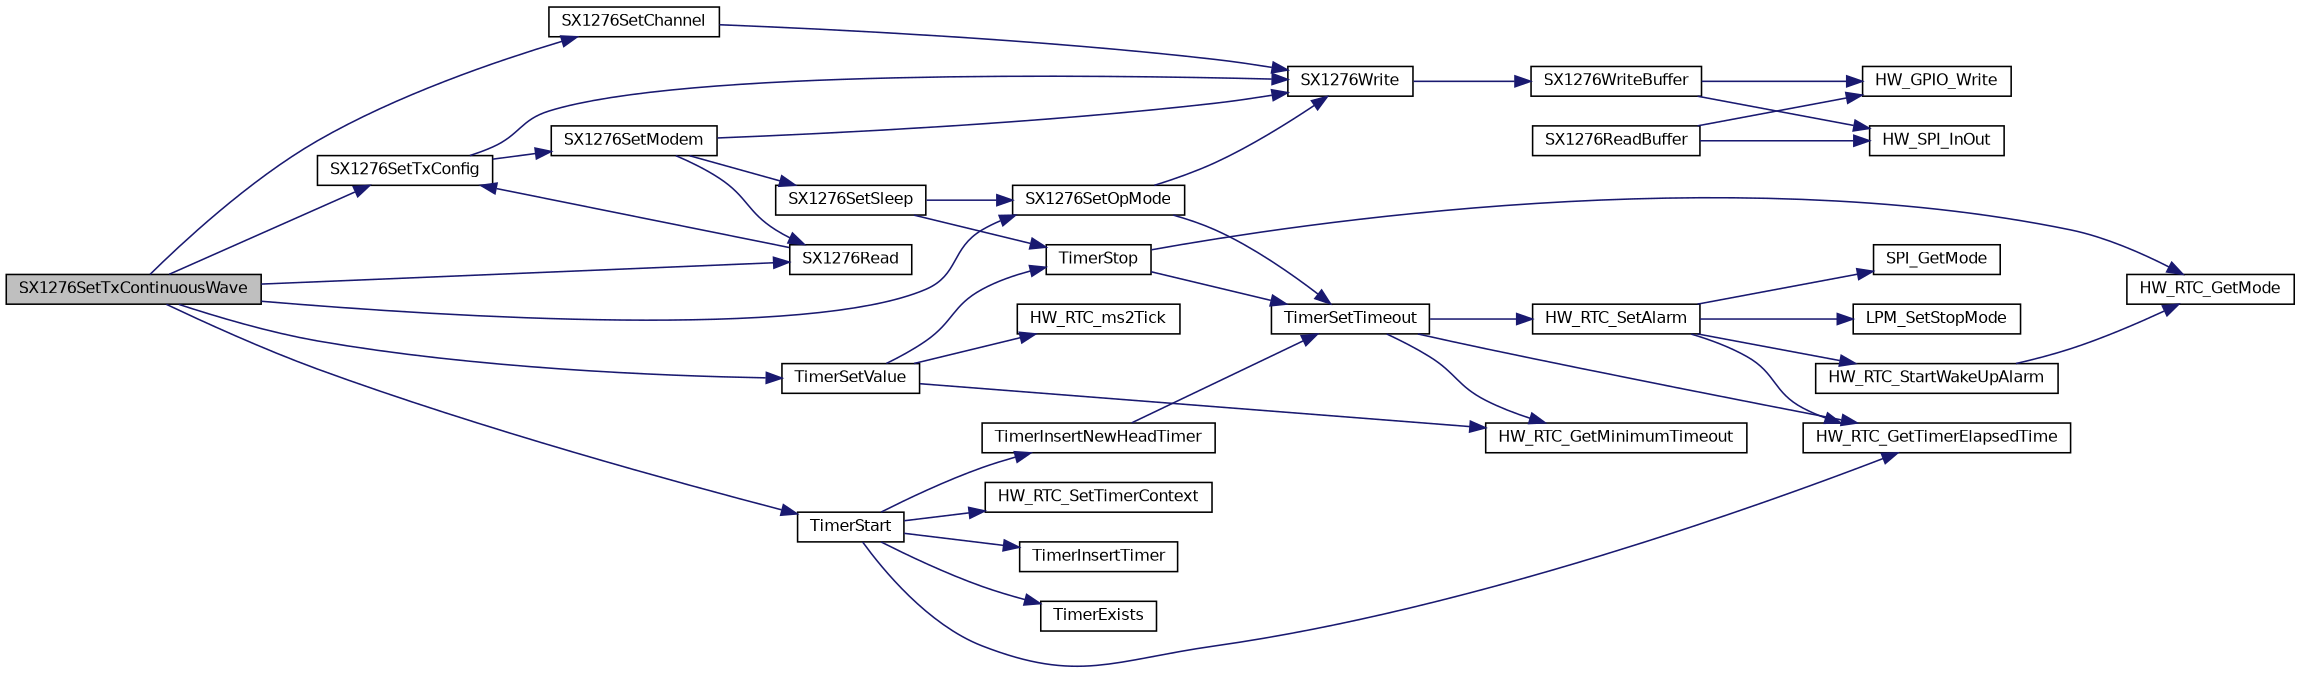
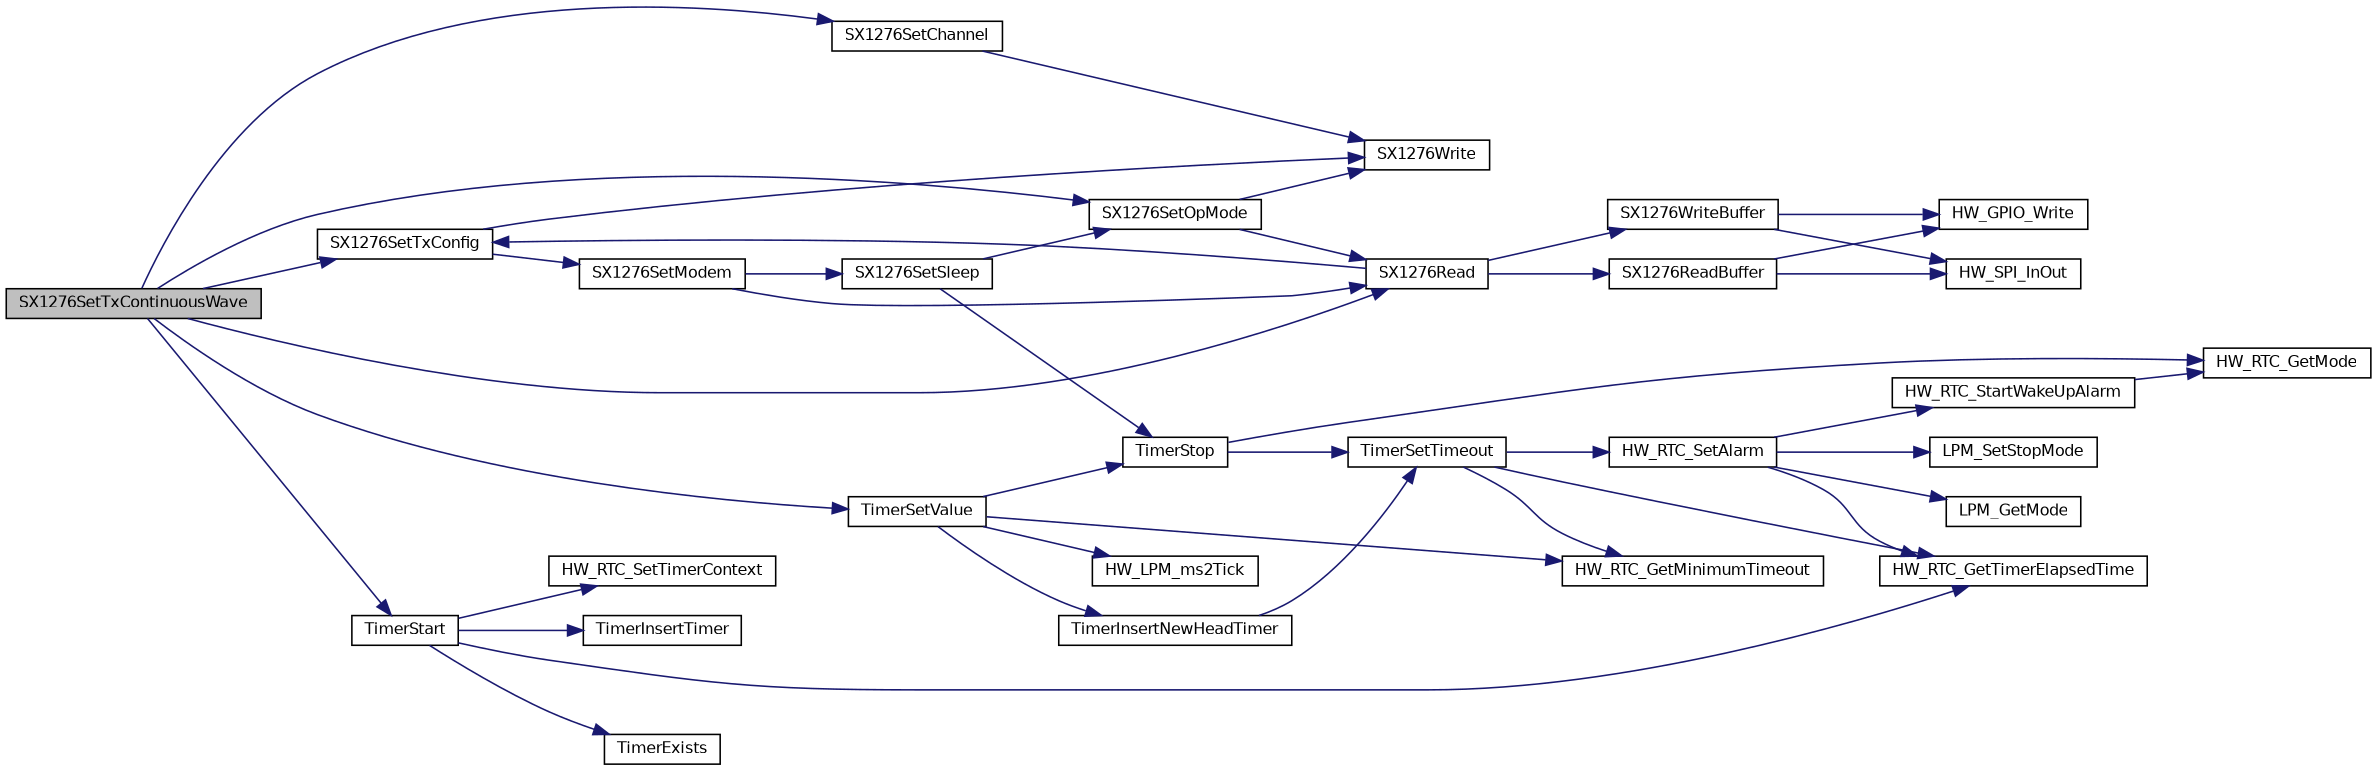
edge "SX1276Write" -> "SX1276WriteBuffer": now "SX1276Read" -> "SX1276WriteBuffer"
edge "SX1276SetModem" -> "SX1276Write": removed
edge "SX1276SetOpMode" -> "TimerSetTimeout": now "SX1276SetOpMode" -> "SX1276Read"
node "SPI_GetMode": label "SPI_GetMode" -> "LPM_GetMode"
edge "SX1276Read" -> "SX1276ReadBuffer": added
node "HW_RTC_ms2Tick": label "HW_RTC_ms2Tick" -> "HW_LPM_ms2Tick"
edge "TimerStart" -> "TimerInsertNewHeadTimer": now "TimerSetValue" -> "TimerInsertNewHeadTimer"
